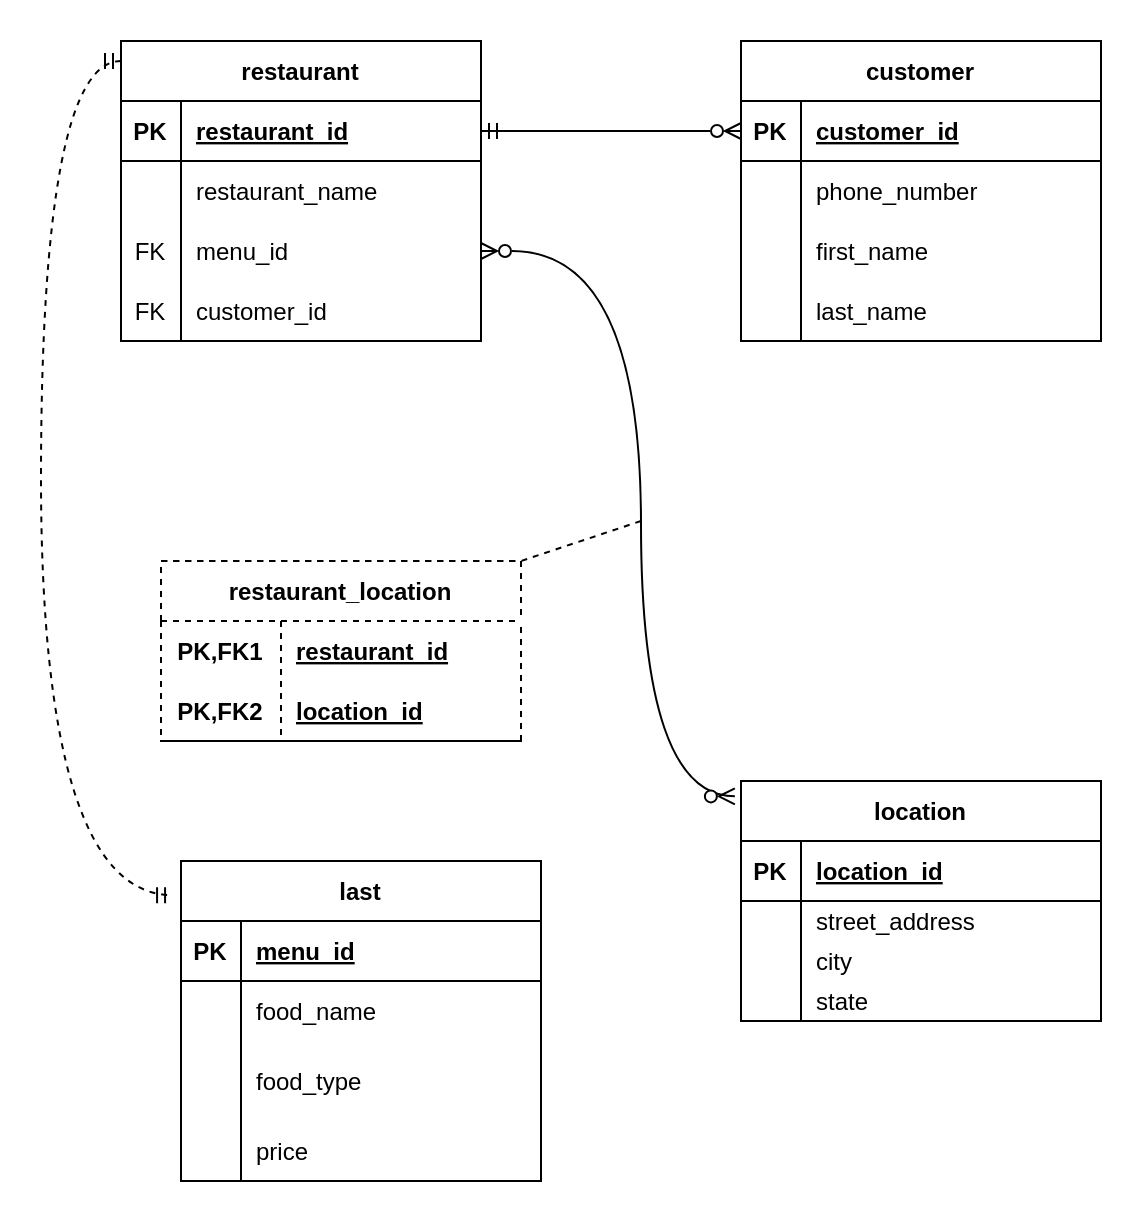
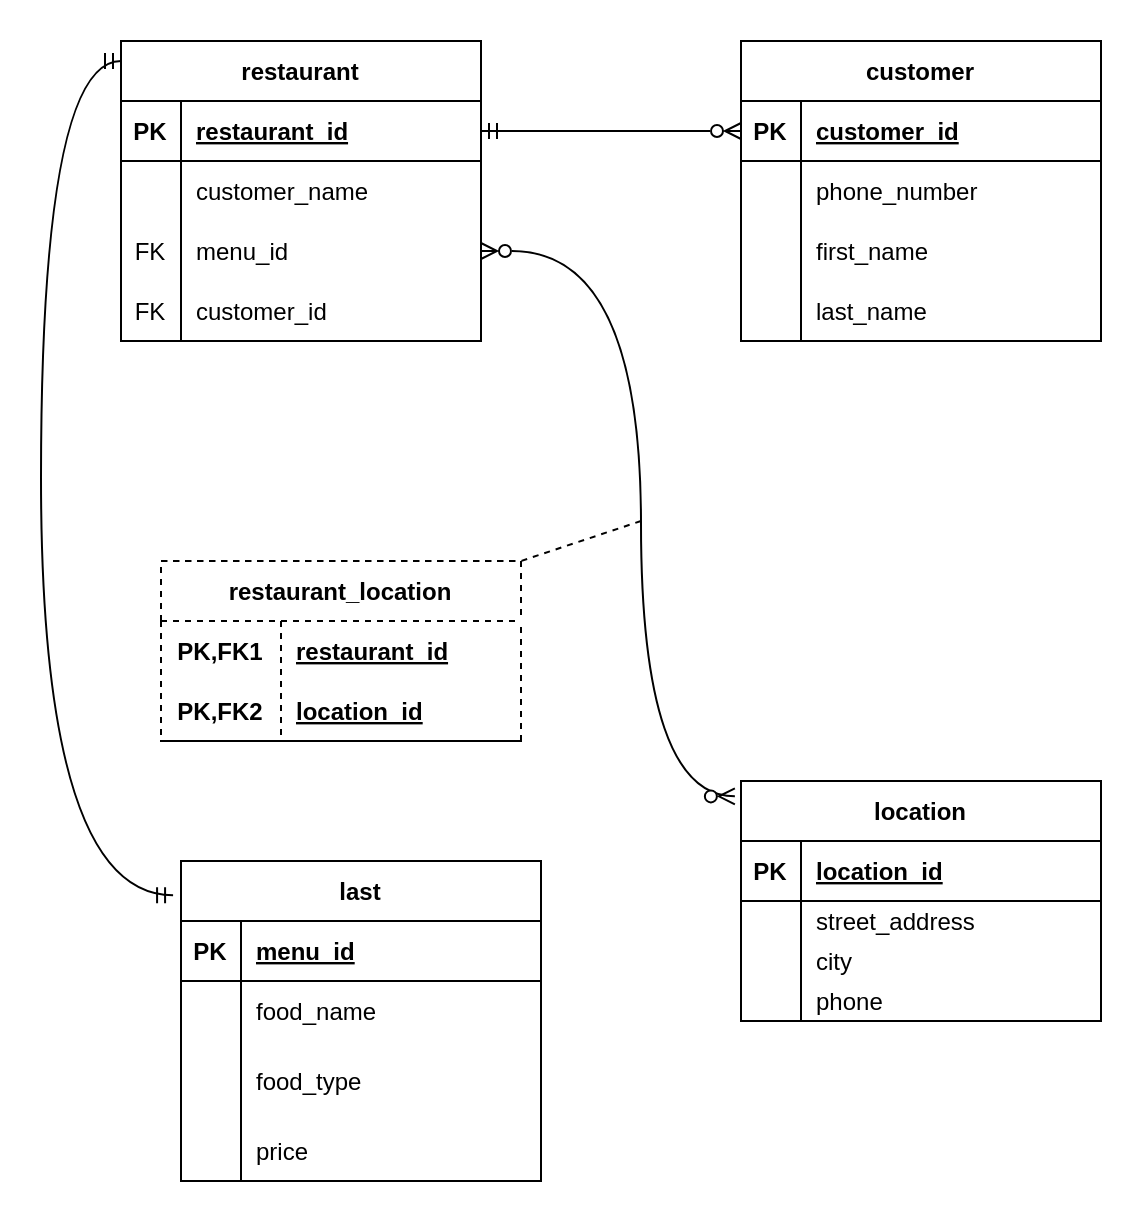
node "restaurant_name": label "restaurant_name" -> "customer_name"
edge "restaurant" -- "last": style dashed -> solid
node "state": label "state" -> "phone"
